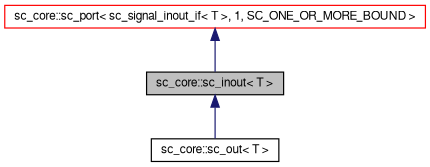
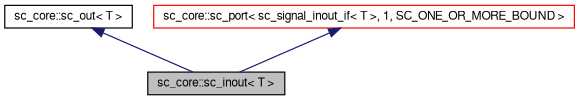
edge "sc_core::sc_out< T >" -> "sc_core::sc_inout< T >": reversed
